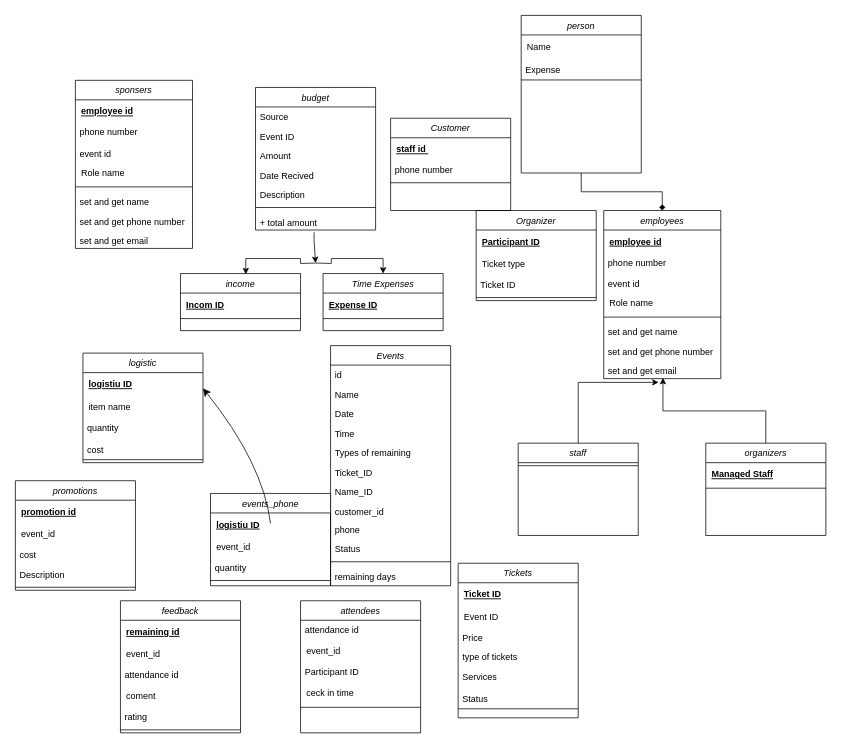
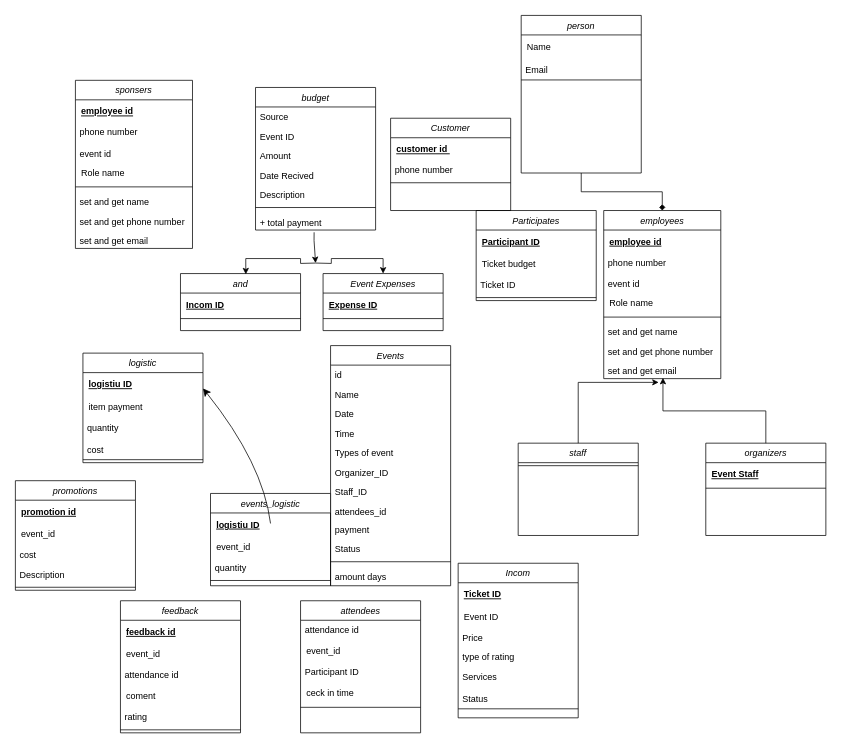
node "Expense": label "Expense" -> "Email"
node "staff id": label "staff id" -> "customer id"
node "Organizer": label "Organizer" -> "Participates"
node "+ total amount": label "+ total amount" -> "+ total payment"
node "Ticket type": label "Ticket type" -> "Ticket budget"
node "income": label "income" -> "and"
node "Time Expenses": label "Time Expenses" -> "Event Expenses"
node "item name": label "item name" -> "item payment"
node "Types of remaining": label "Types of remaining" -> "Types of event"
node "Ticket_ID": label "Ticket_ID" -> "Organizer_ID"
node "Managed Staff": label "Managed Staff" -> "Event Staff"
node "Name_ID": label "Name_ID" -> "Staff_ID"
node "events_phone": label "events_phone" -> "events_logistic"
node "customer_id": label "customer_id" -> "attendees_id"
node "phone": label "phone" -> "payment"
node "Tickets": label "Tickets" -> "Incom"
node "remaining days": label "remaining days" -> "amount days"
node "remaining id": label "remaining id" -> "feedback id"
node "type of tickets": label "type of tickets" -> "type of rating"
